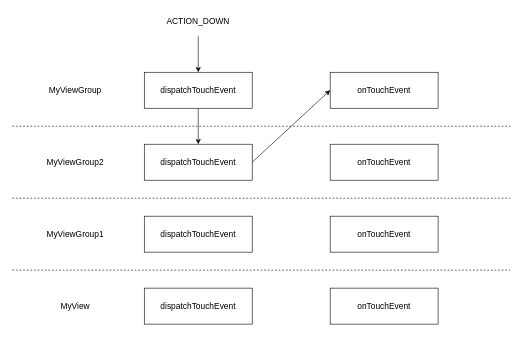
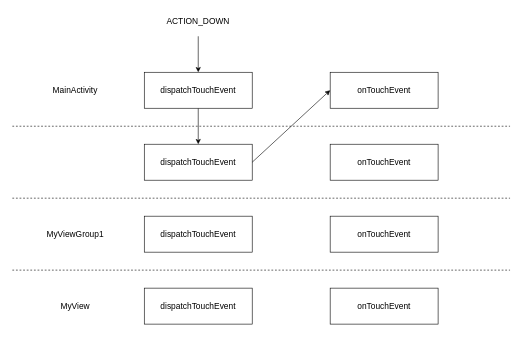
node "MyViewGroup": label "MyViewGroup" -> "MainActivity"
node "MyViewGroup2": removed
